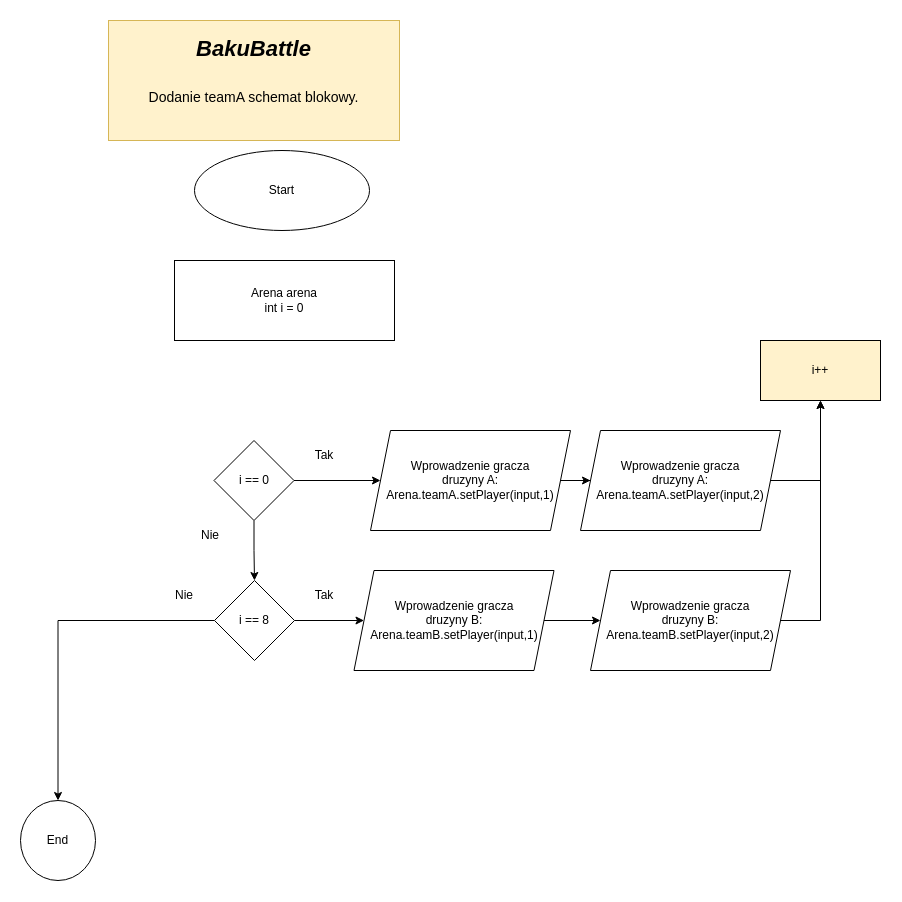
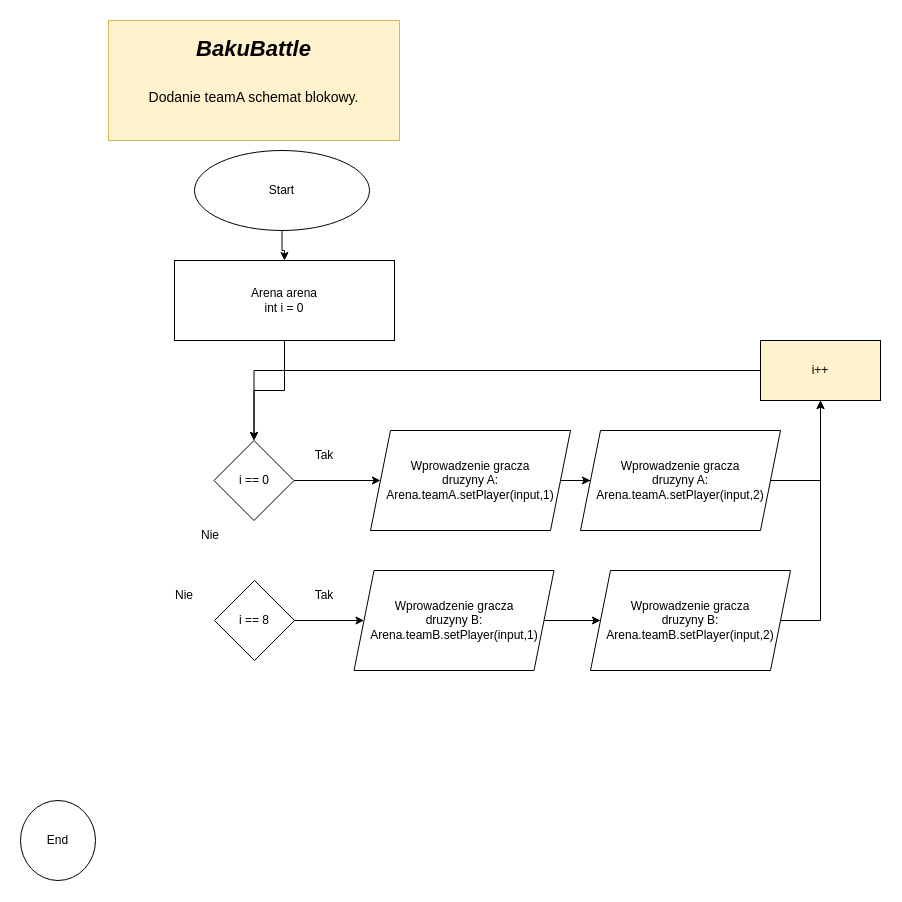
edge "Start" -> "Arena arena int i = 0": added
edge "i++" -> "i == 0": added
edge "Arena arena int i = 0" -> "i == 0": added
edge "i == 0" -> "i == 8": removed
edge "i == 8" -> "End": removed
